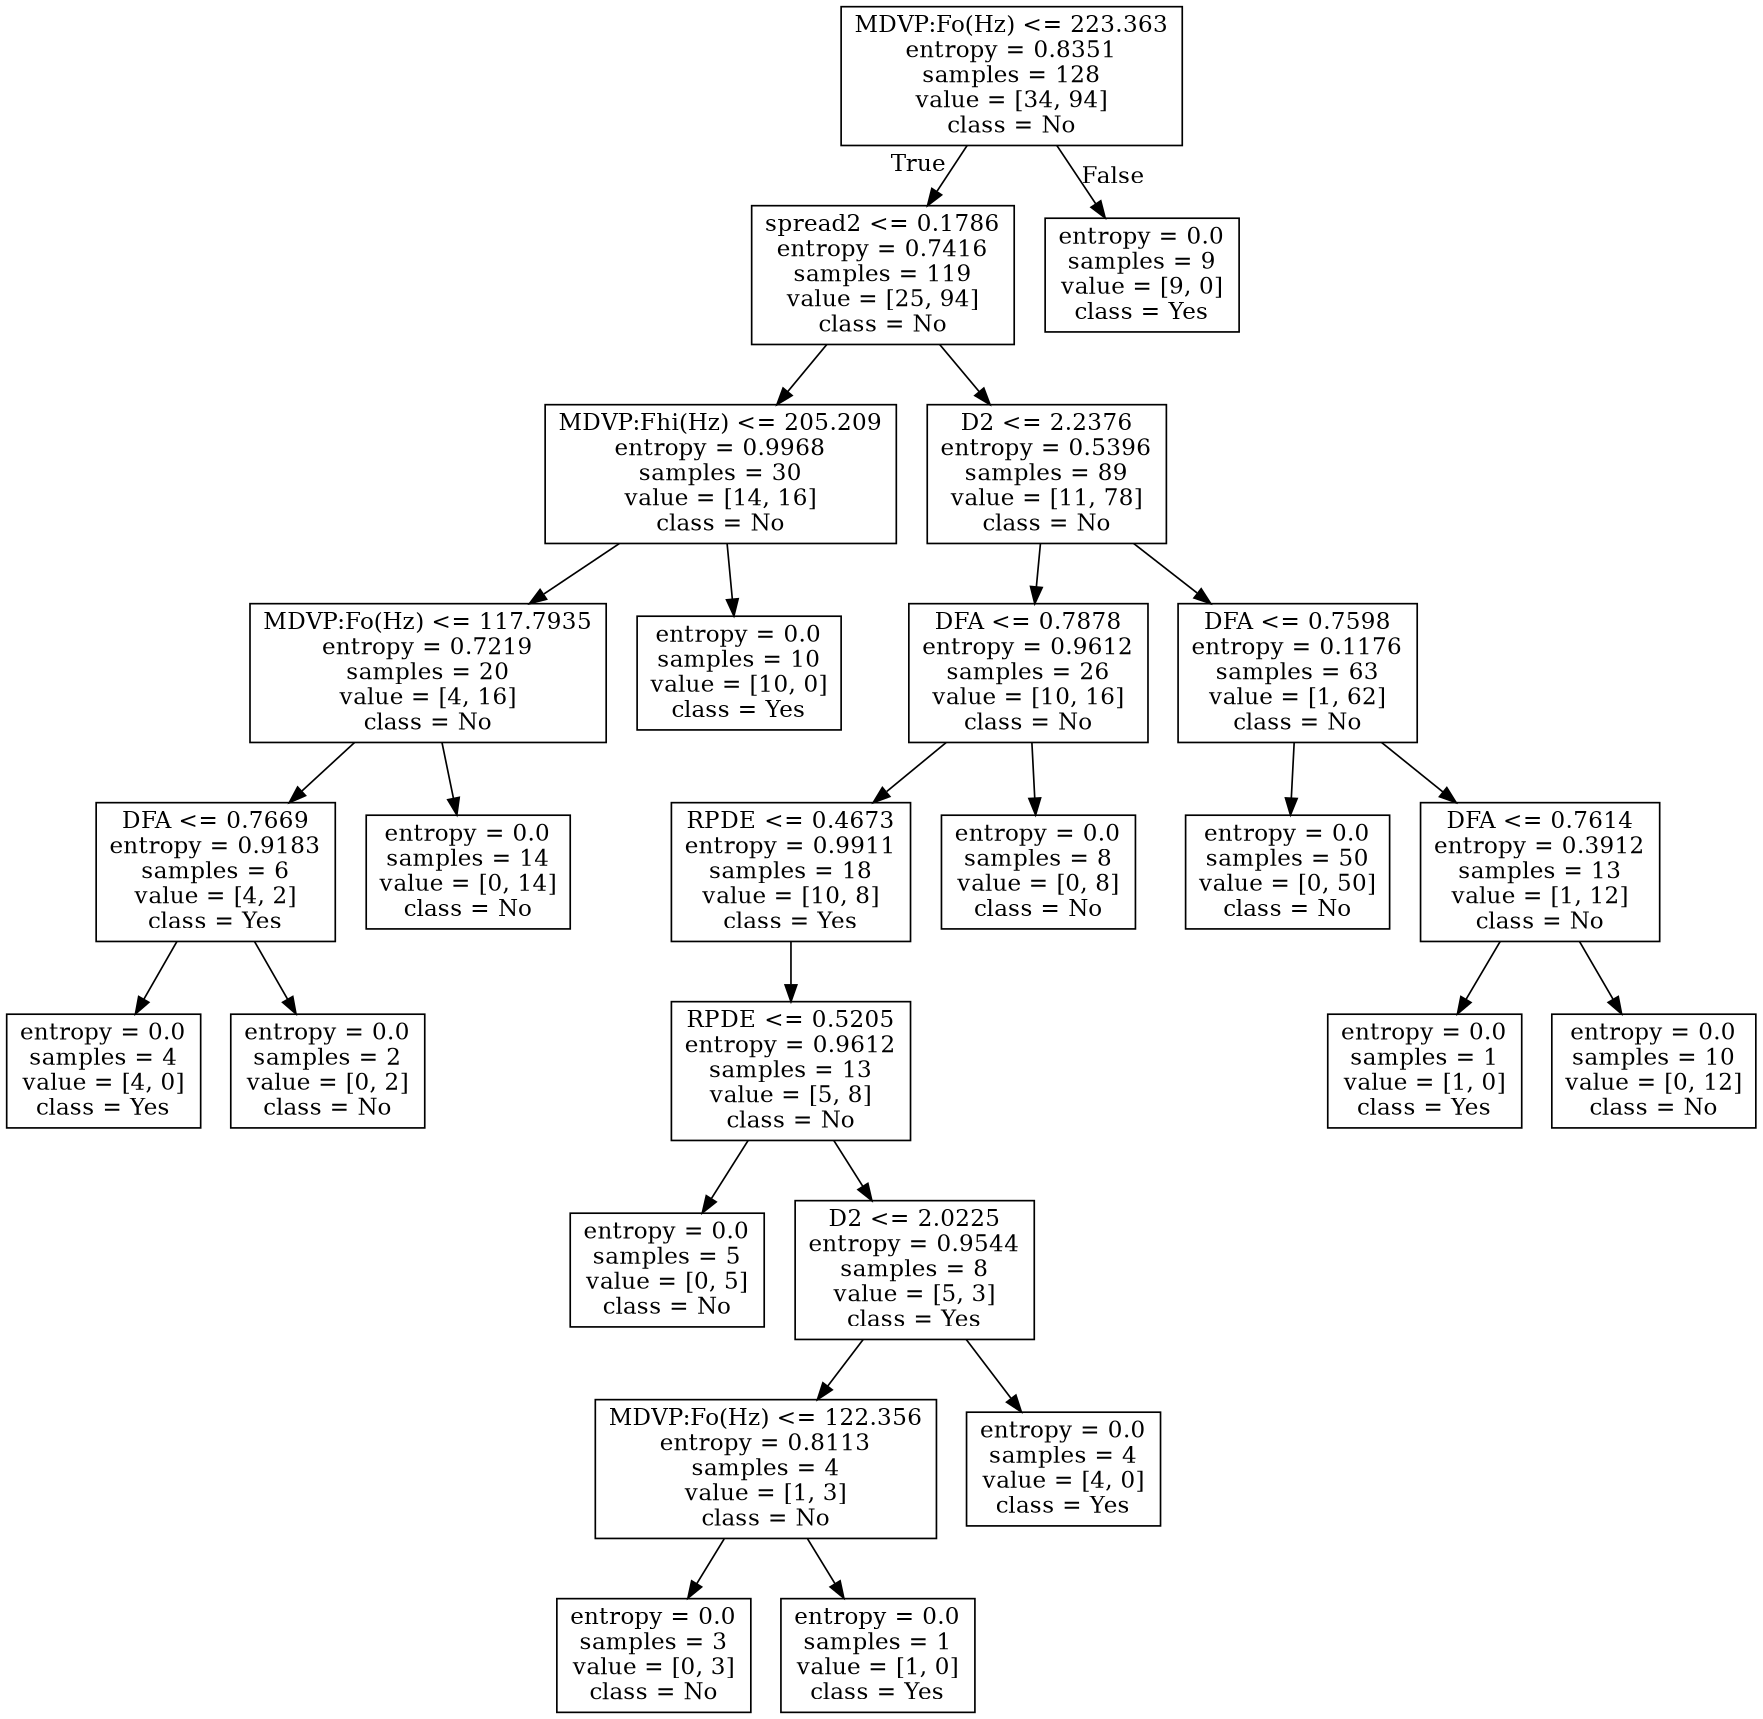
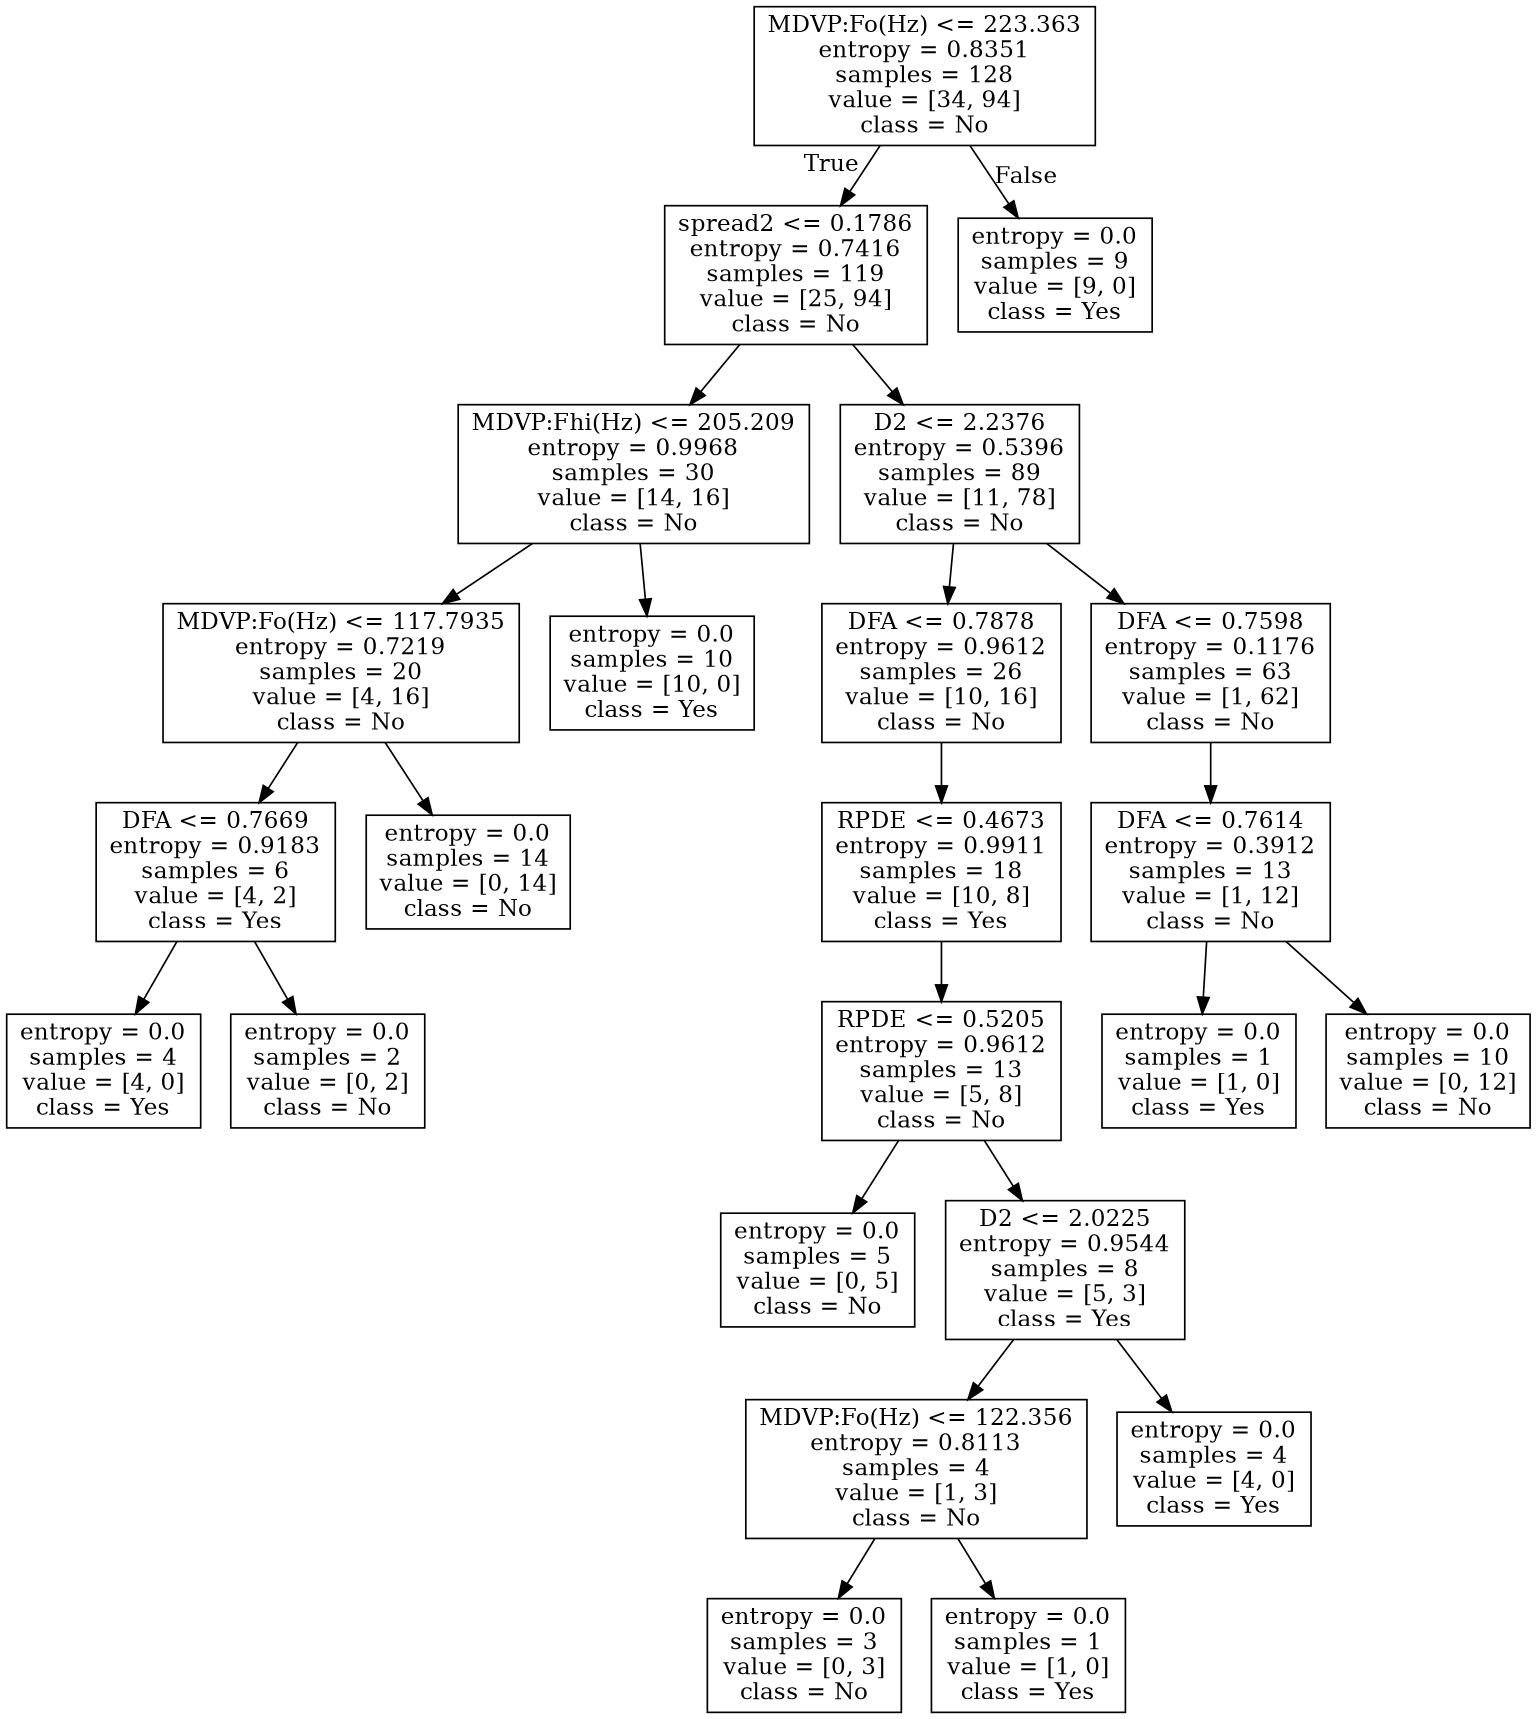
node "entropy = 0.0 samples = 8 value = [0, 8] class = No": removed
node "entropy = 0.0 samples = 50 value = [0, 50] class = No": removed
